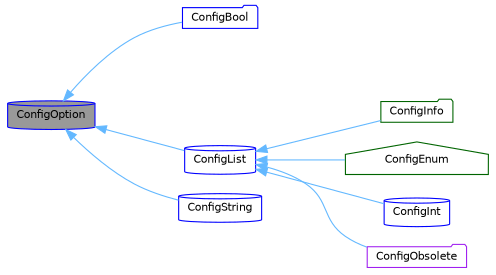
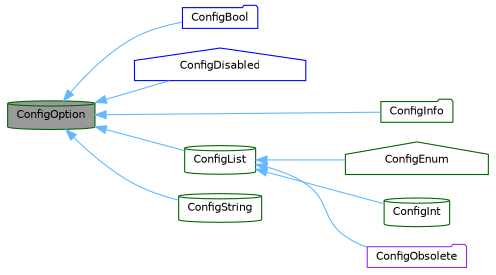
node "ConfigDisabled": added
node "ConfigOption": color blue -> darkgreen
edge "ConfigInfo" -> "ConfigList": now "ConfigInfo" -> "ConfigOption"
node "ConfigList": color blue -> darkgreen
node "ConfigString": color blue -> darkgreen
node "ConfigInt": color blue -> darkgreen
